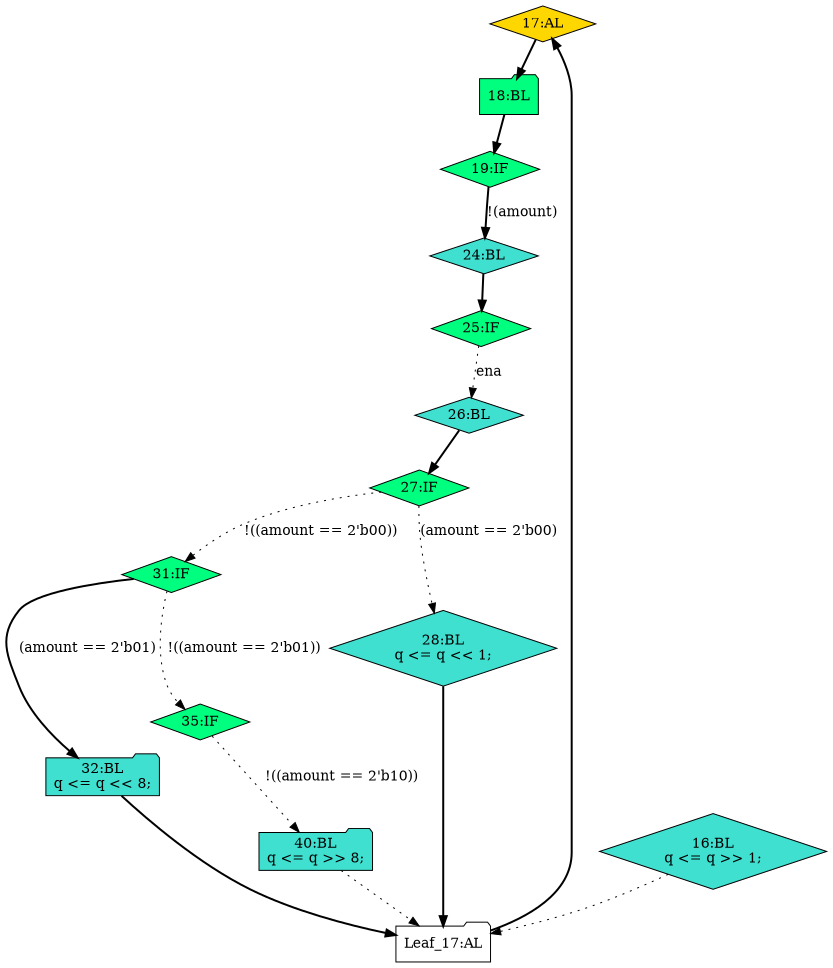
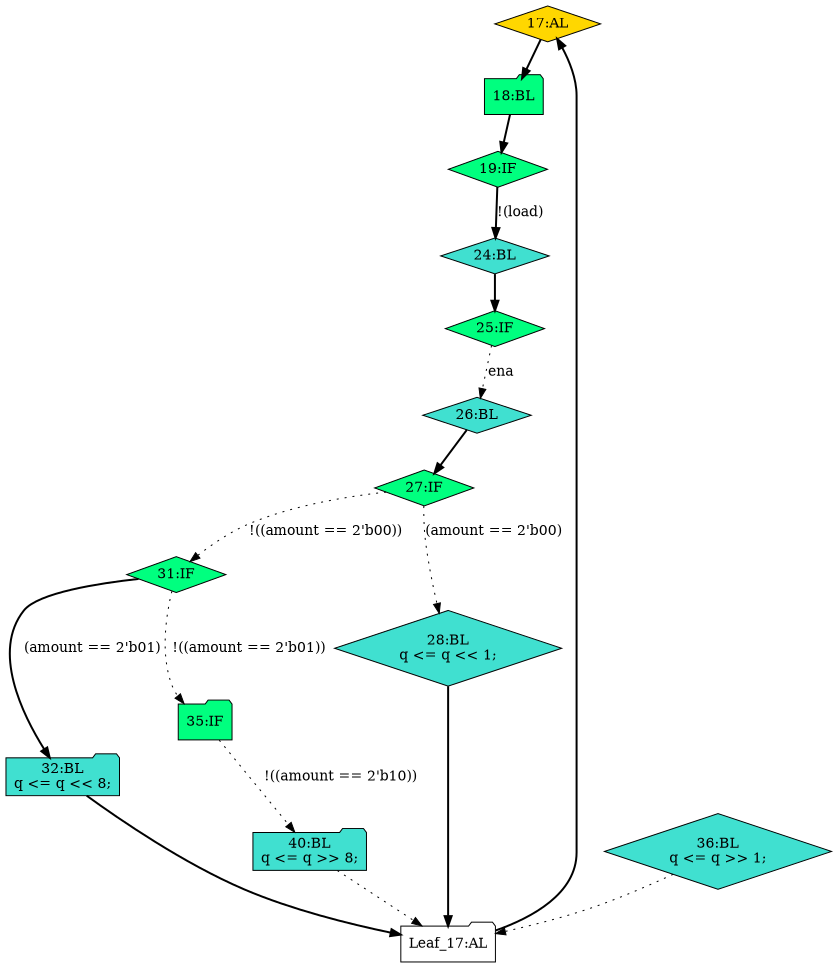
edge "19:IF" -> "24:BL": label "!(amount)" -> "!(load)"
node "35:IF": shape diamond -> folder
node "16:BL q <= q >> 1;": label "16:BL q <= q >> 1;" -> "36:BL q <= q >> 1;"
